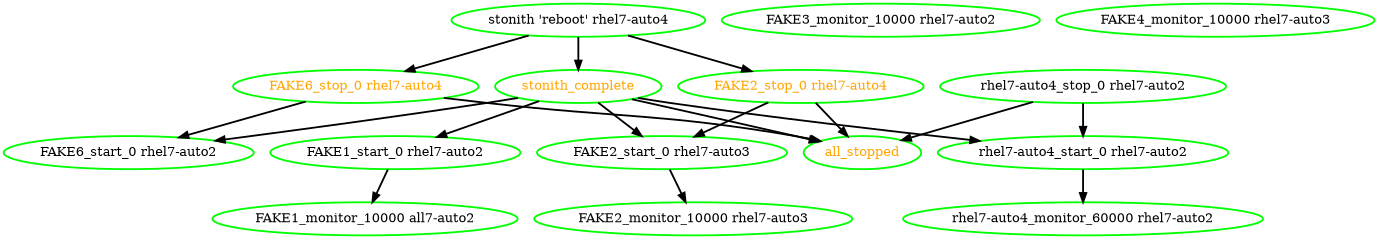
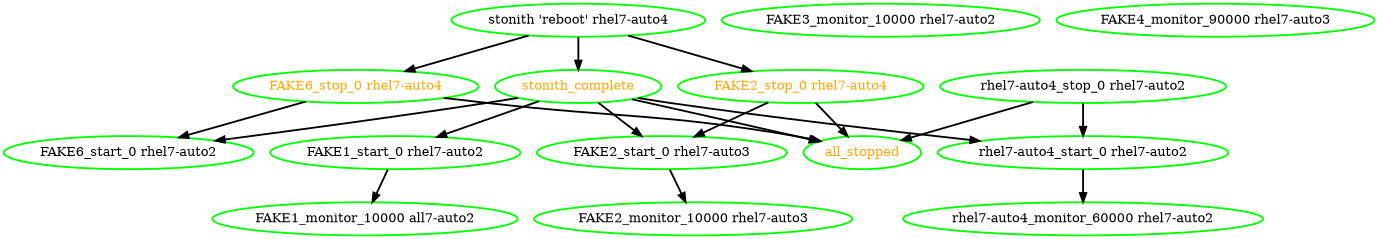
node "FAKE4_monitor_10000 rhel7-auto3": label "FAKE4_monitor_10000 rhel7-auto3" -> "FAKE4_monitor_90000 rhel7-auto3"
